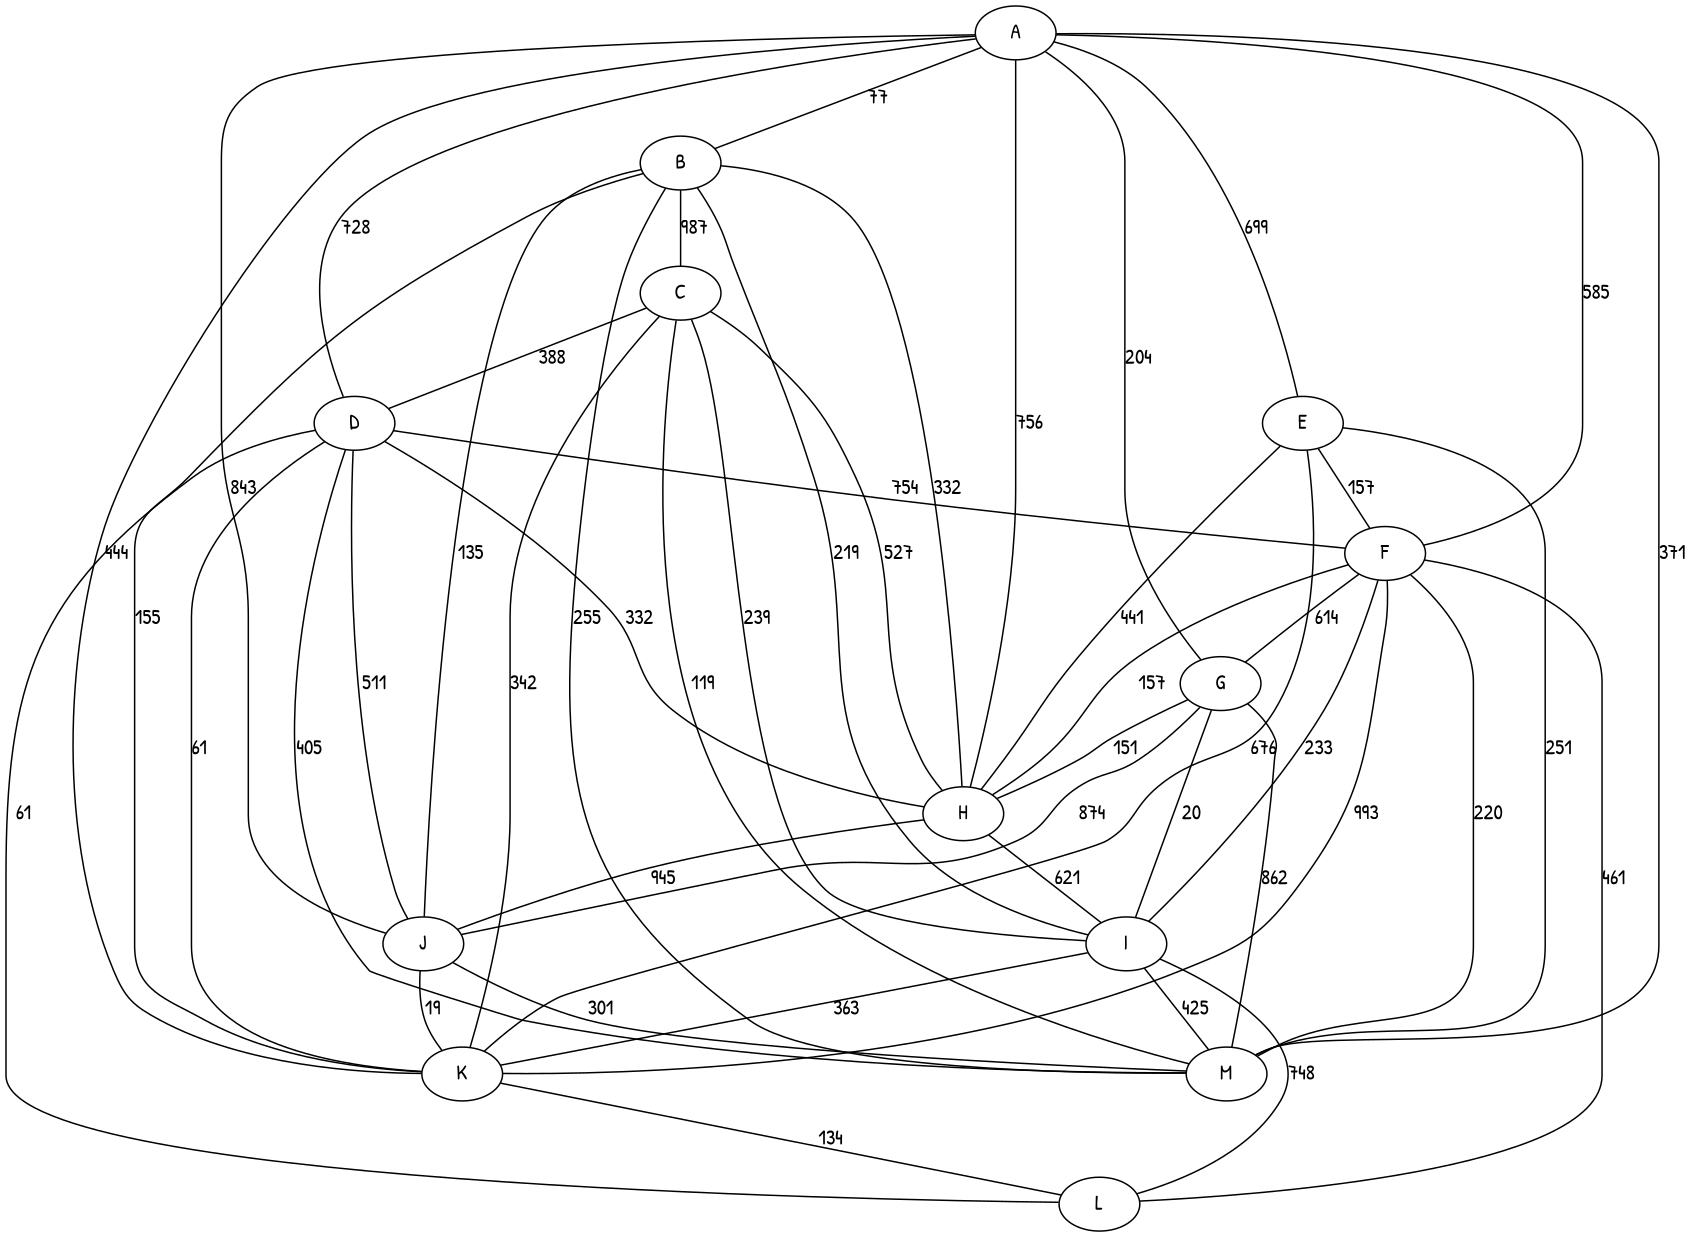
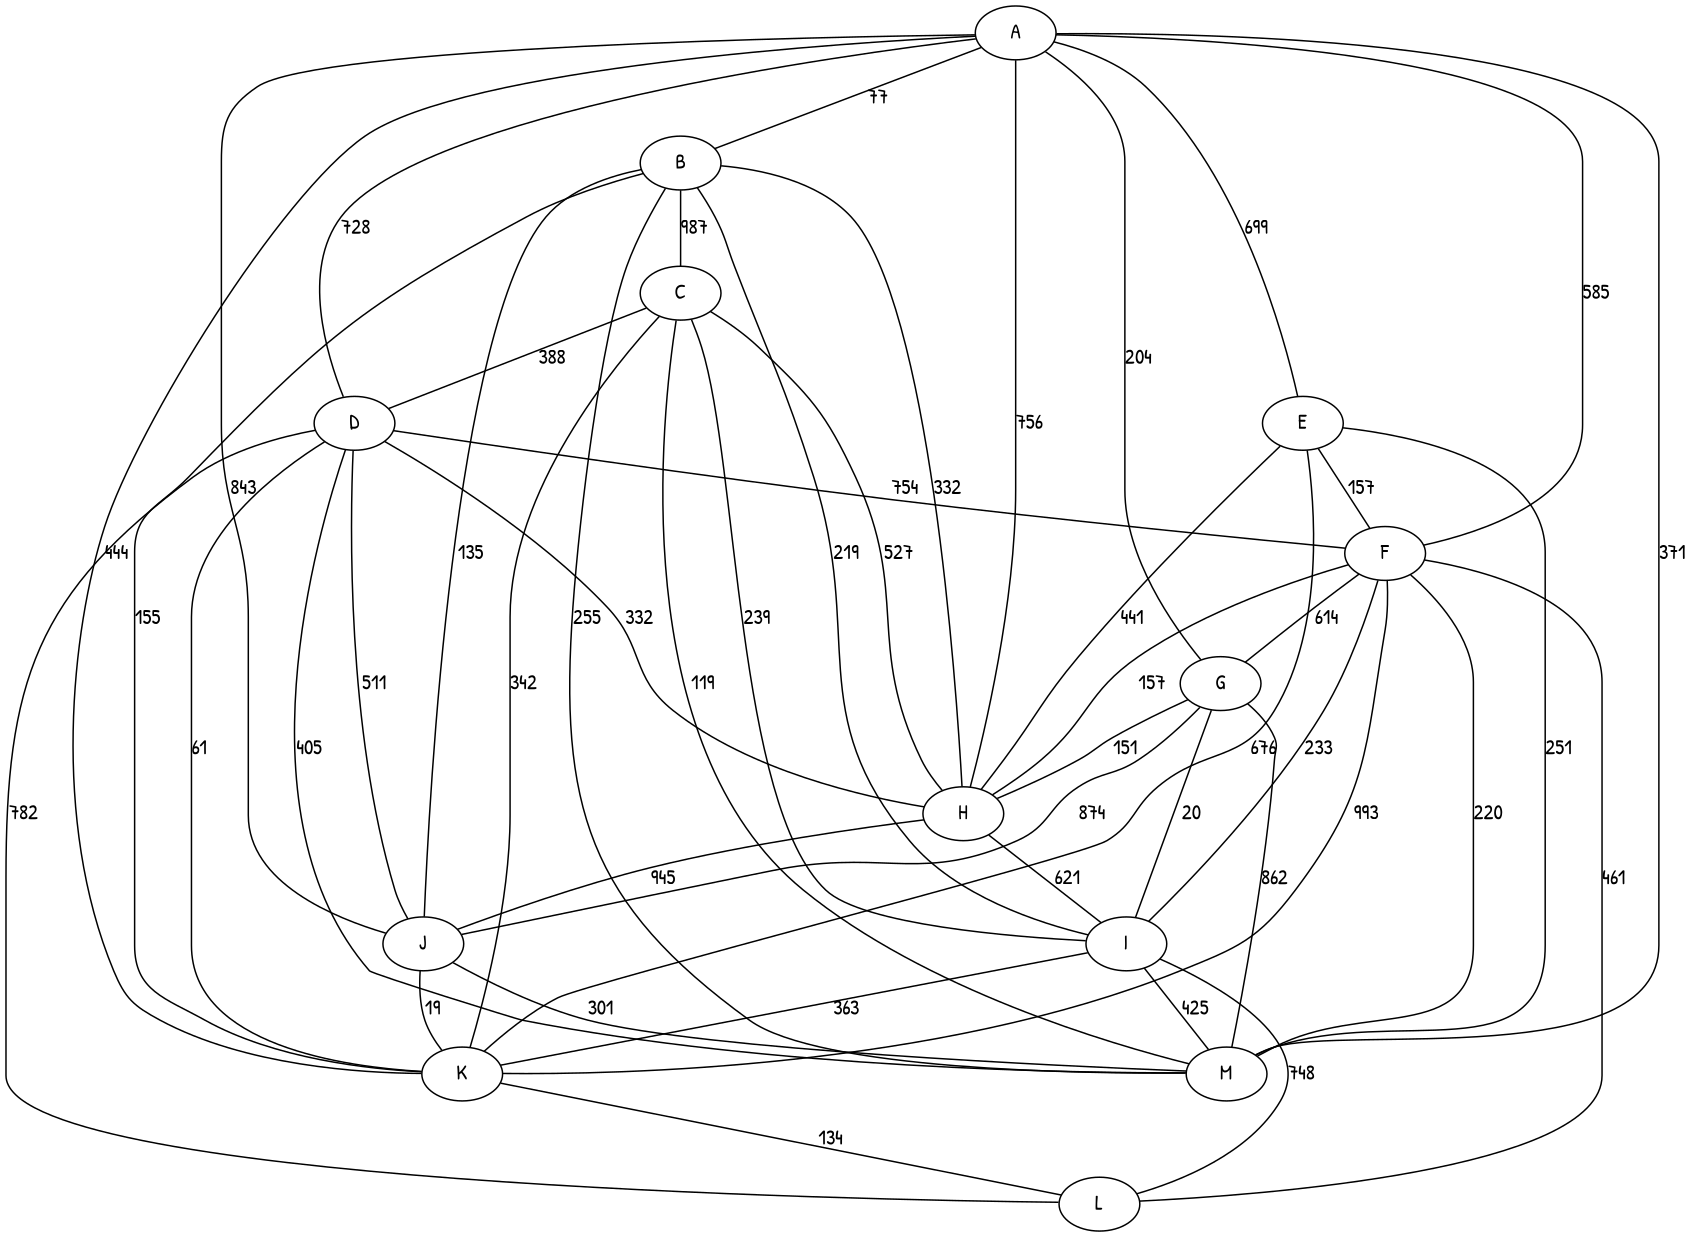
edge "D" -- "L": label "61" -> "782"
